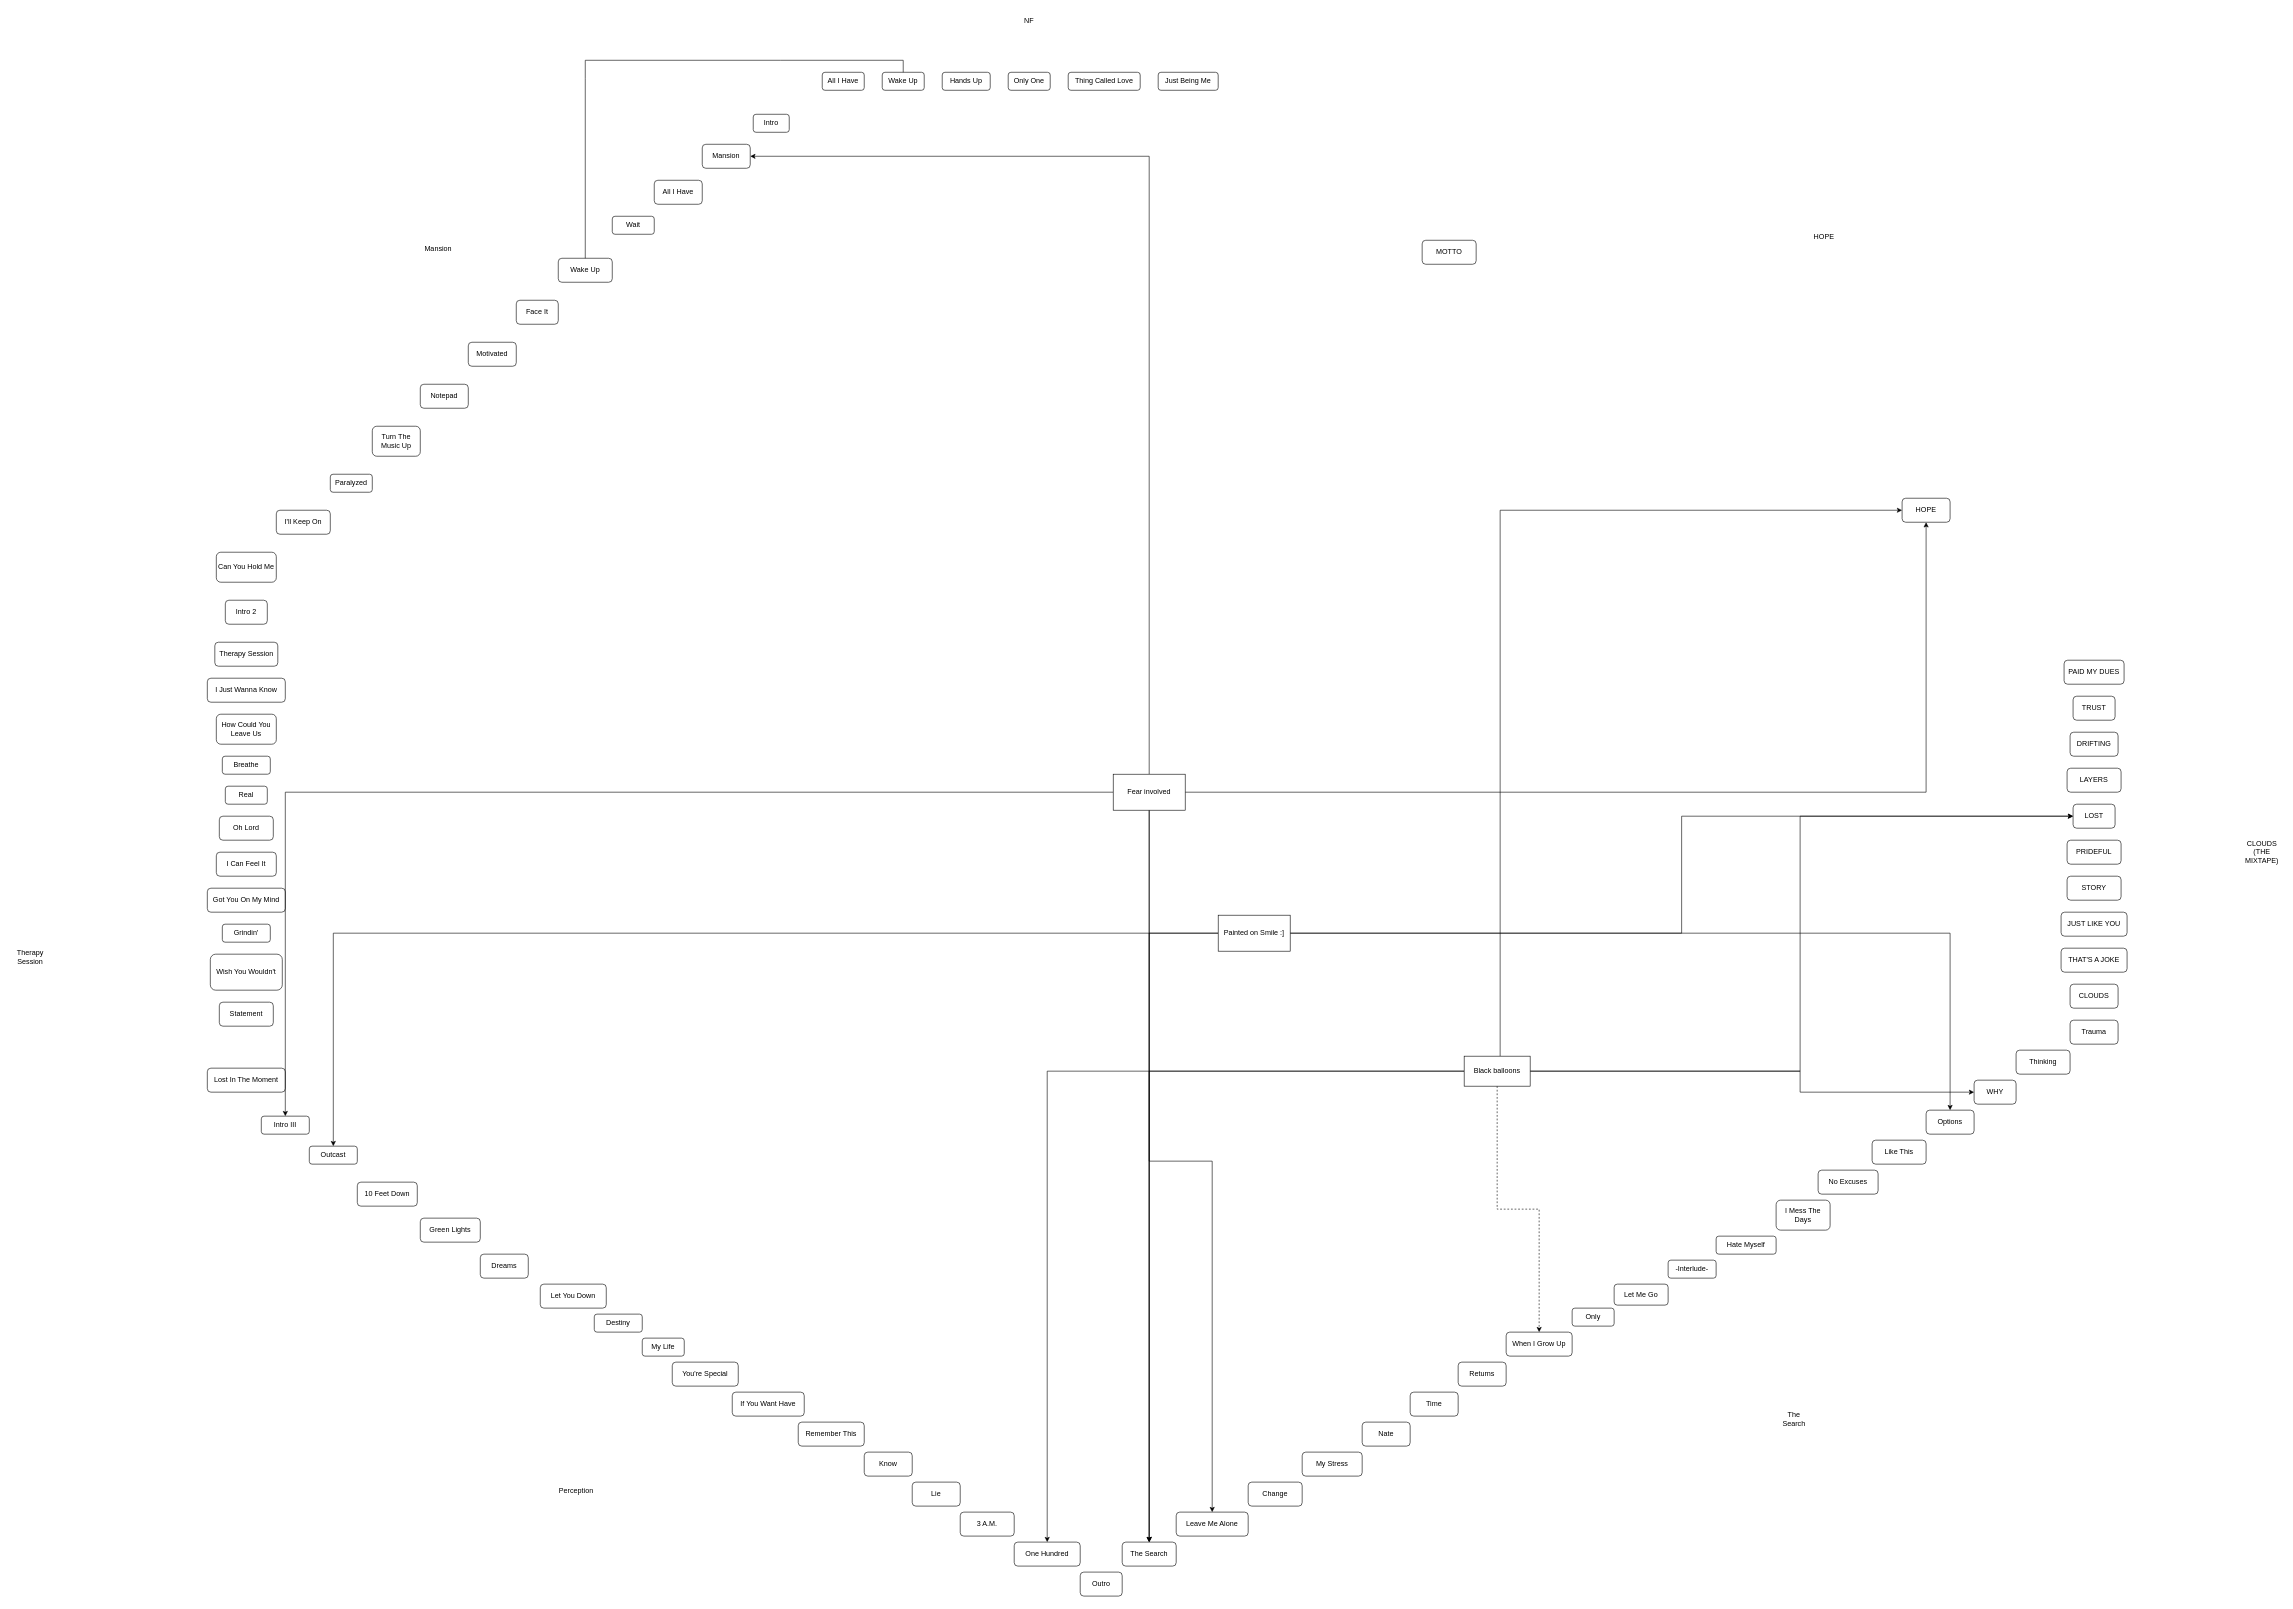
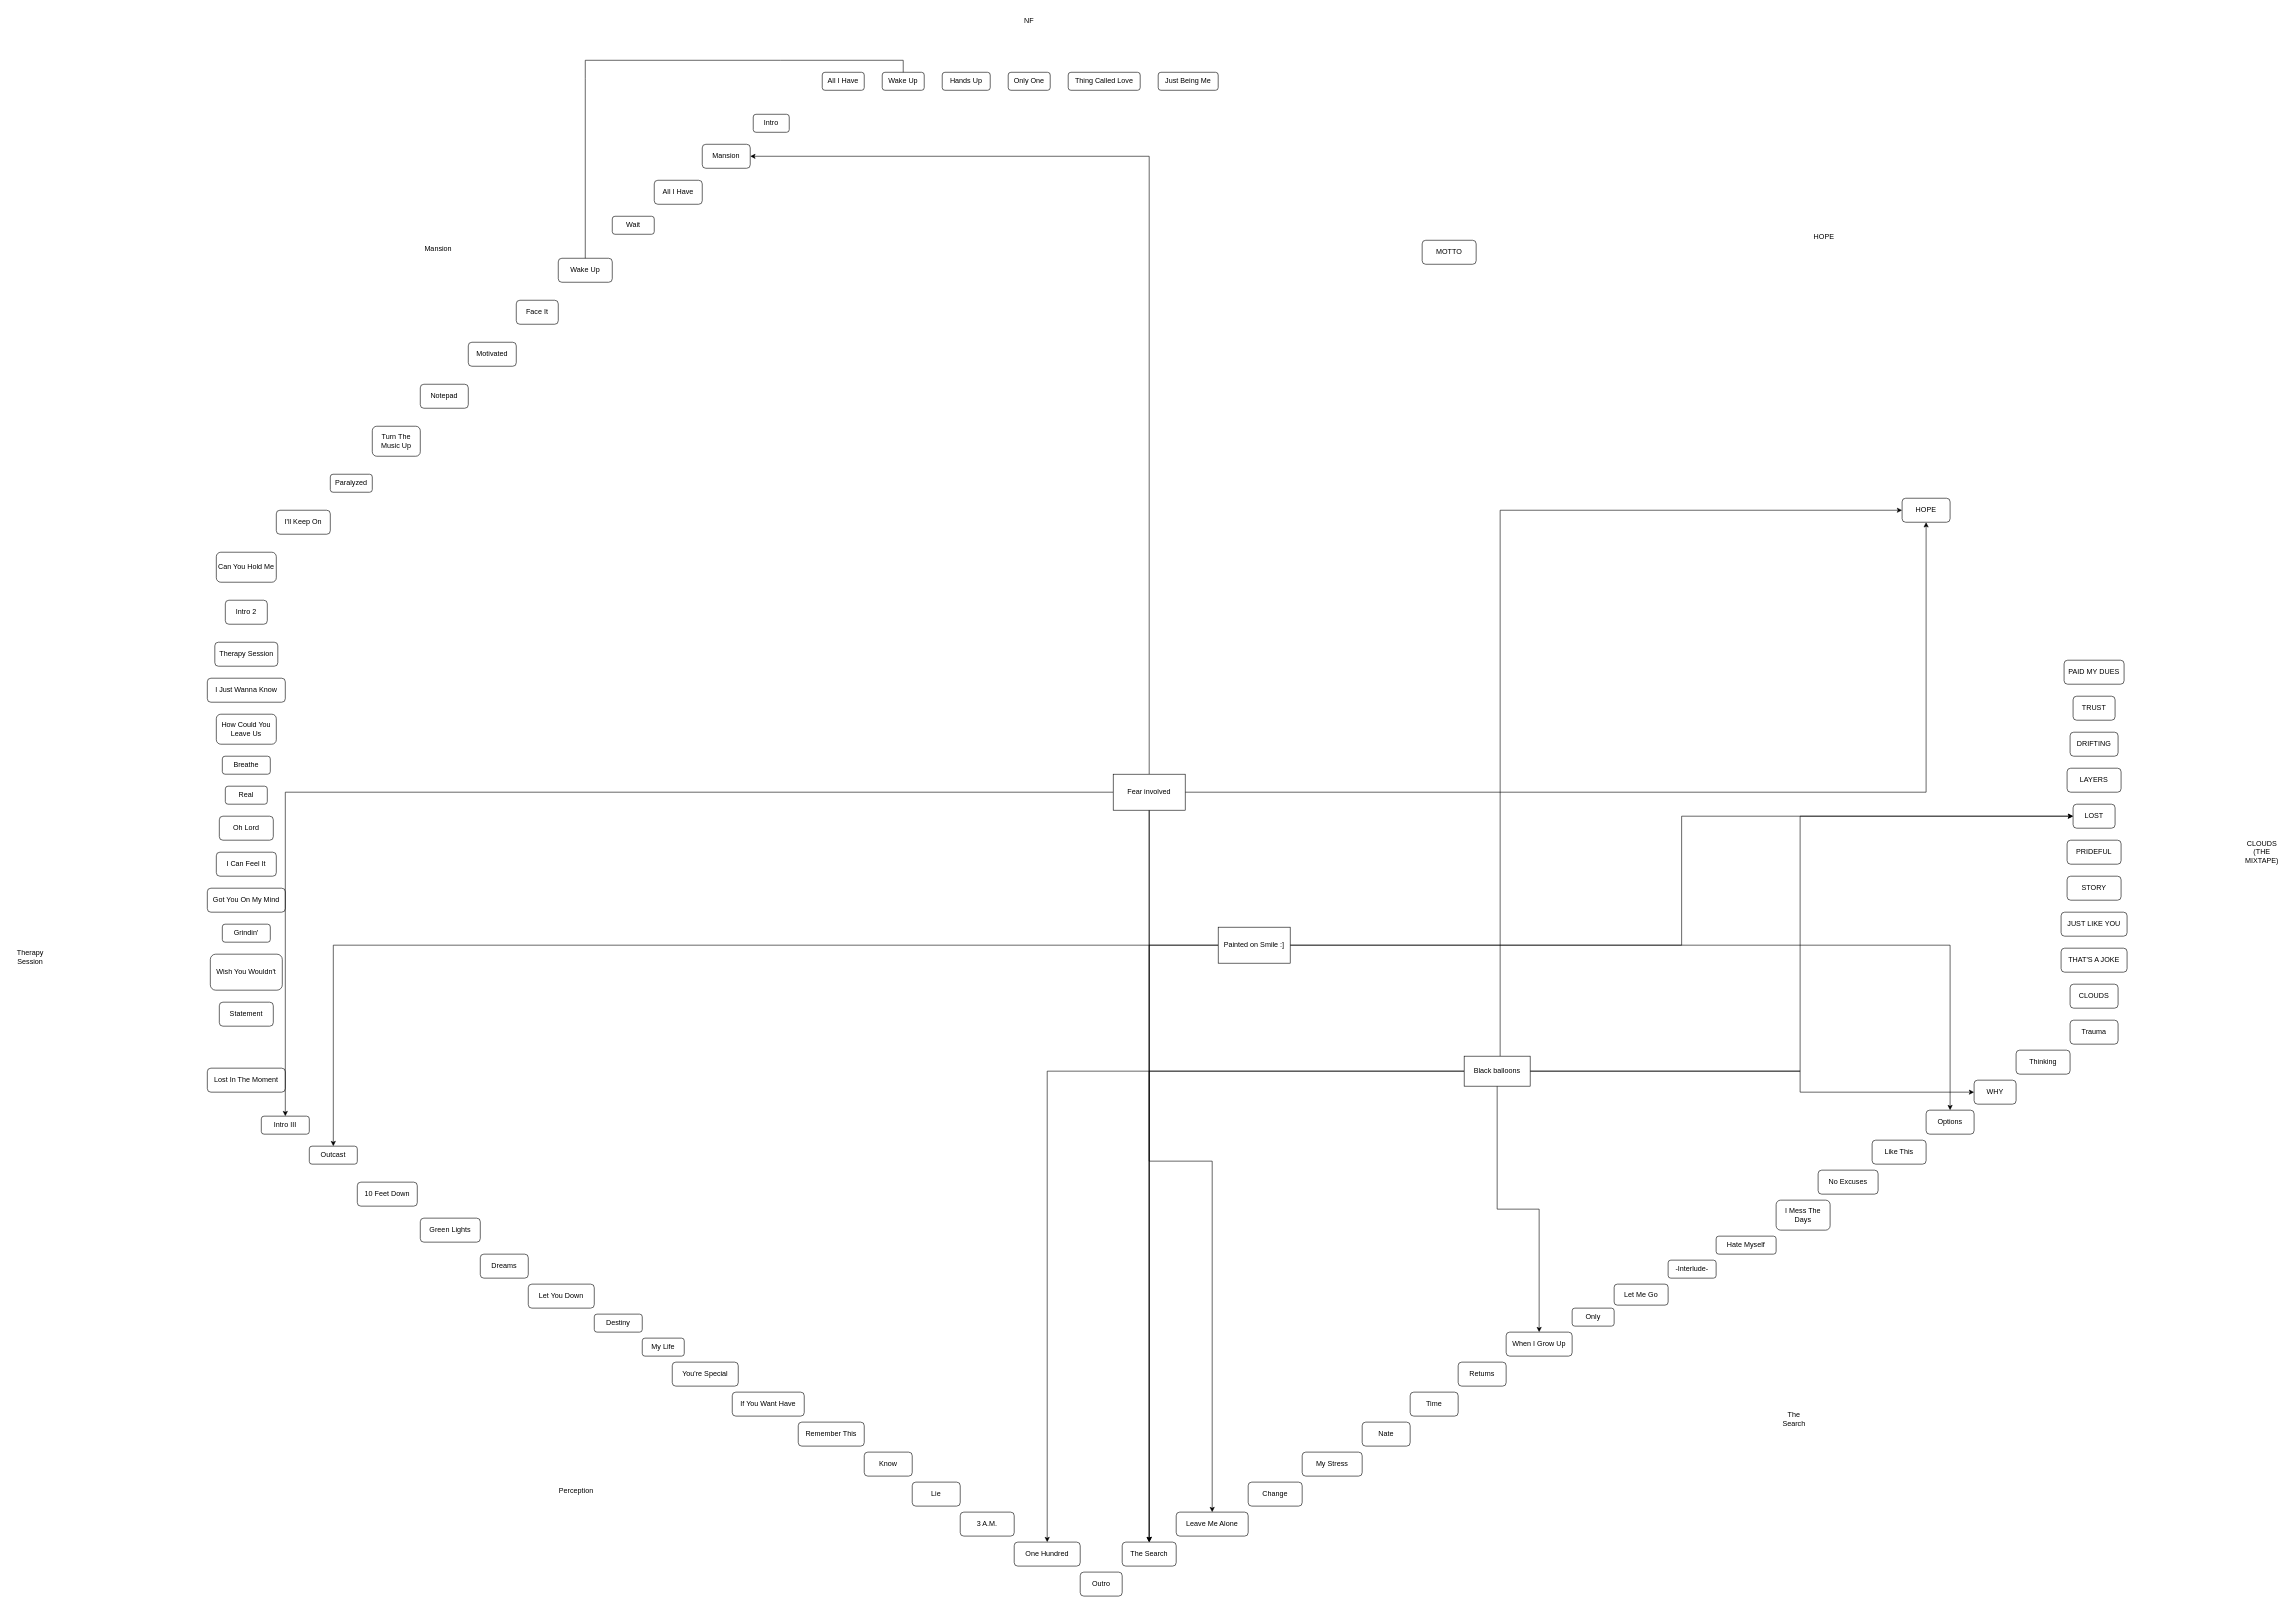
node "Painted on Smile :]": moved (1254, 933) -> (1254, 945)
edge "Black balloons" -> "When I Grow Up": style dashed -> solid
node "Let You Down": moved (573, 1296) -> (561, 1296)
